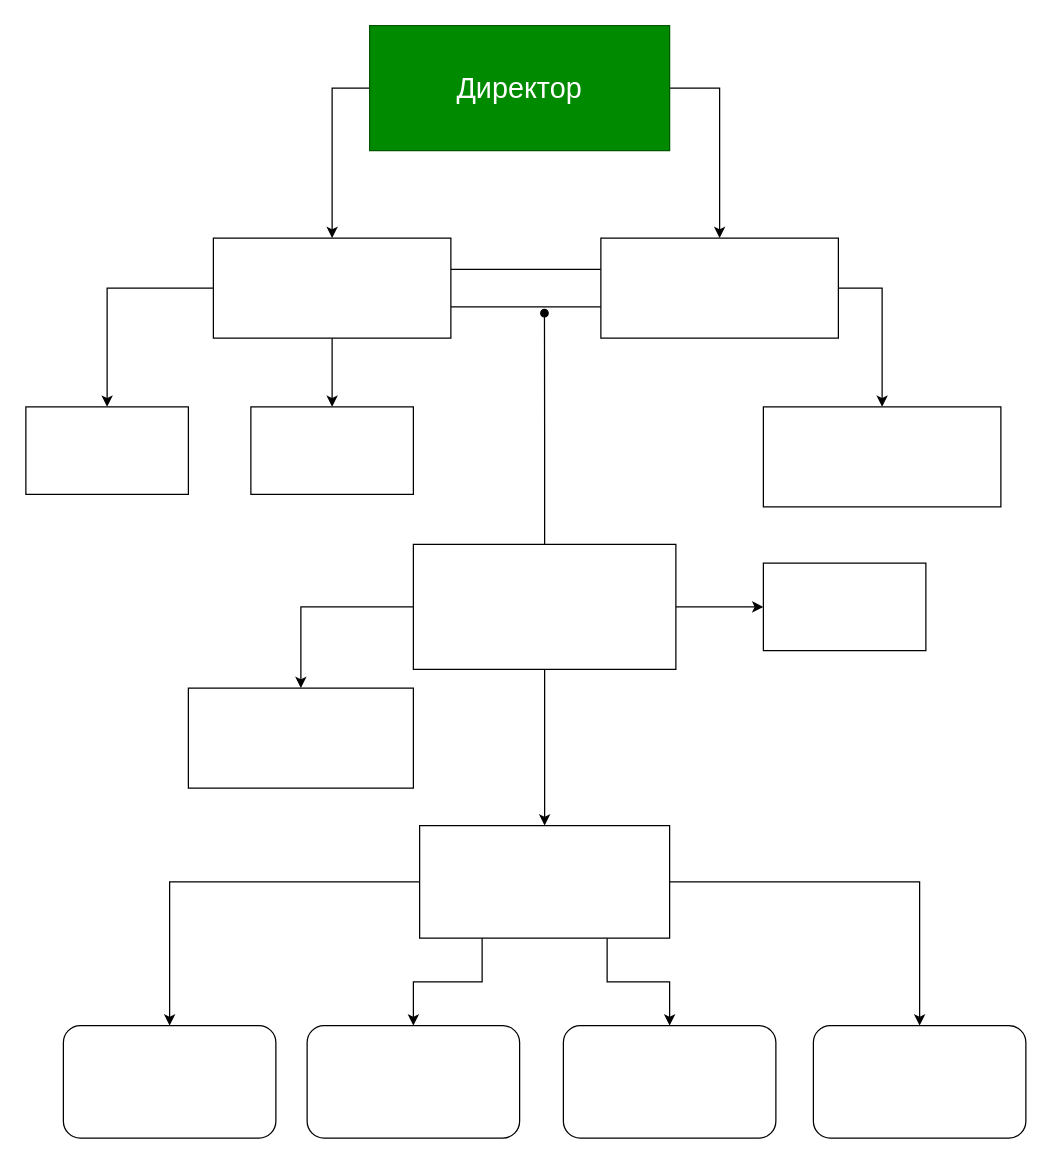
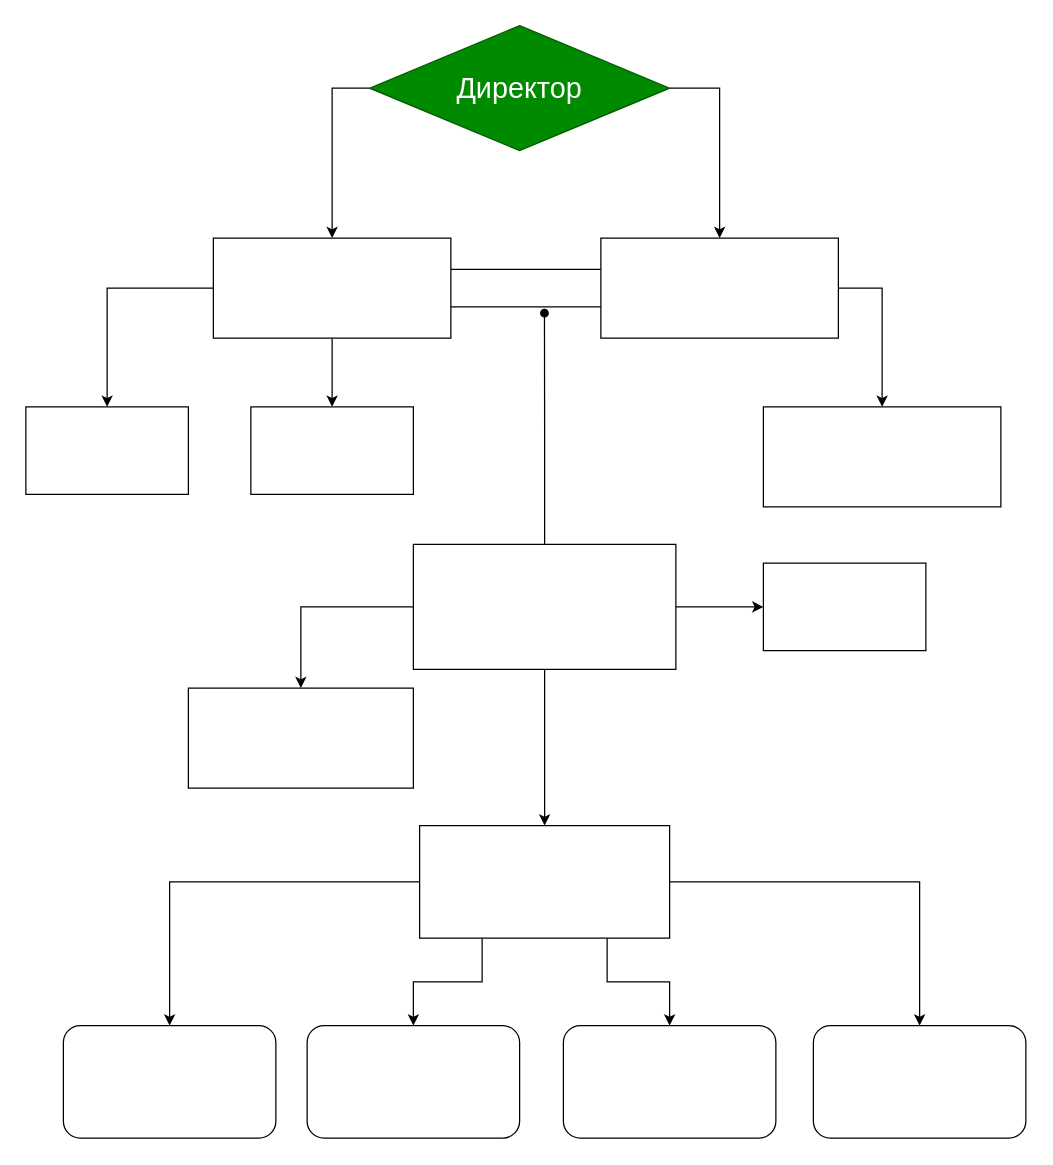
node "Директор": shape rectangle -> diamond
